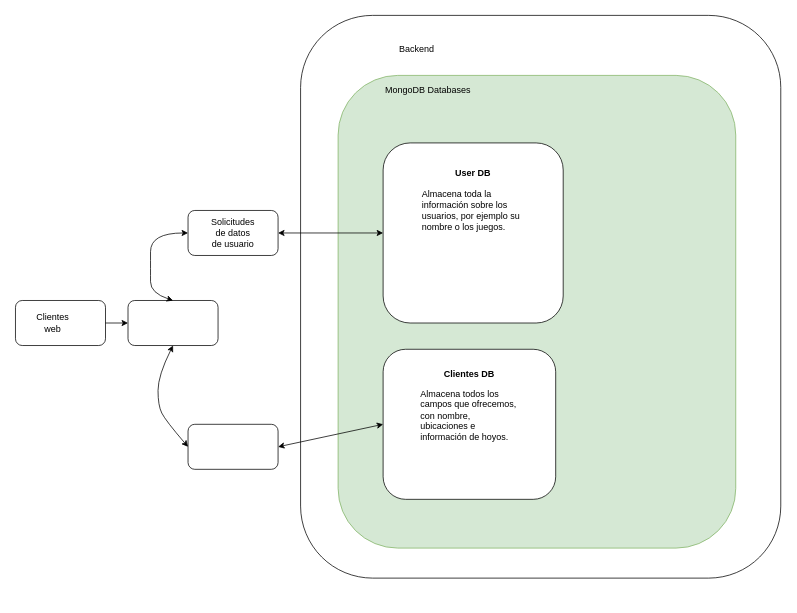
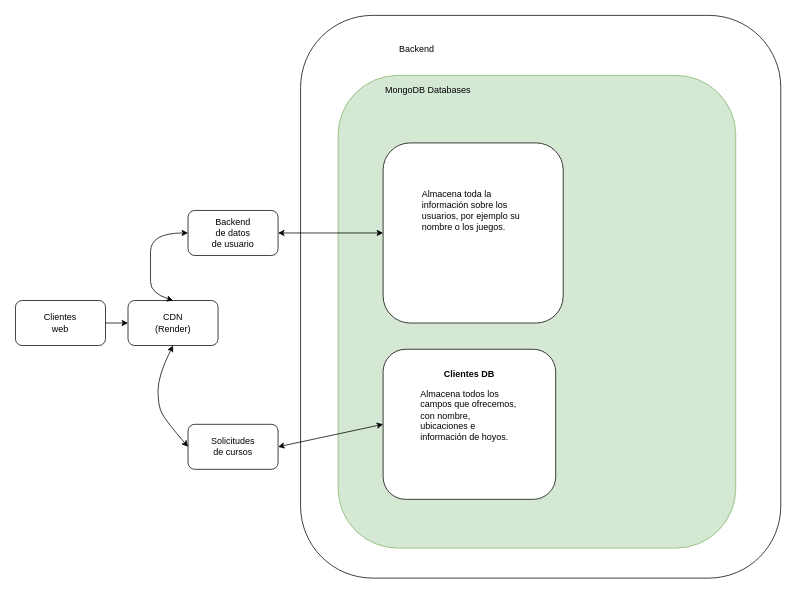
node "User DB": removed
node "Solicitudes de datos de usuario": label "Solicitudes de datos de usuario" -> "Backend de datos de usuario"
node "Clientes web": moved (53, 323) -> (60, 323)
node "CDN (Render)": added
node "Solicitudes de cursos": added
